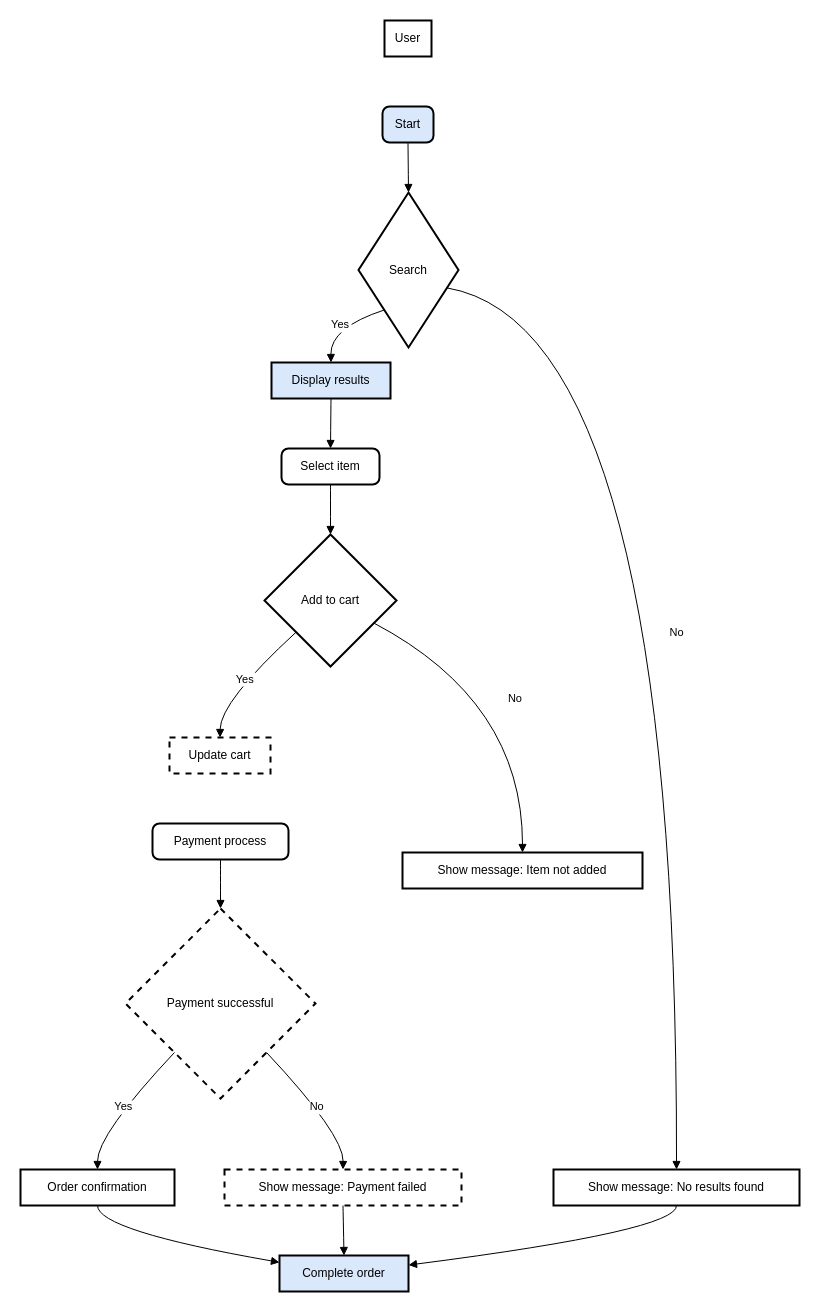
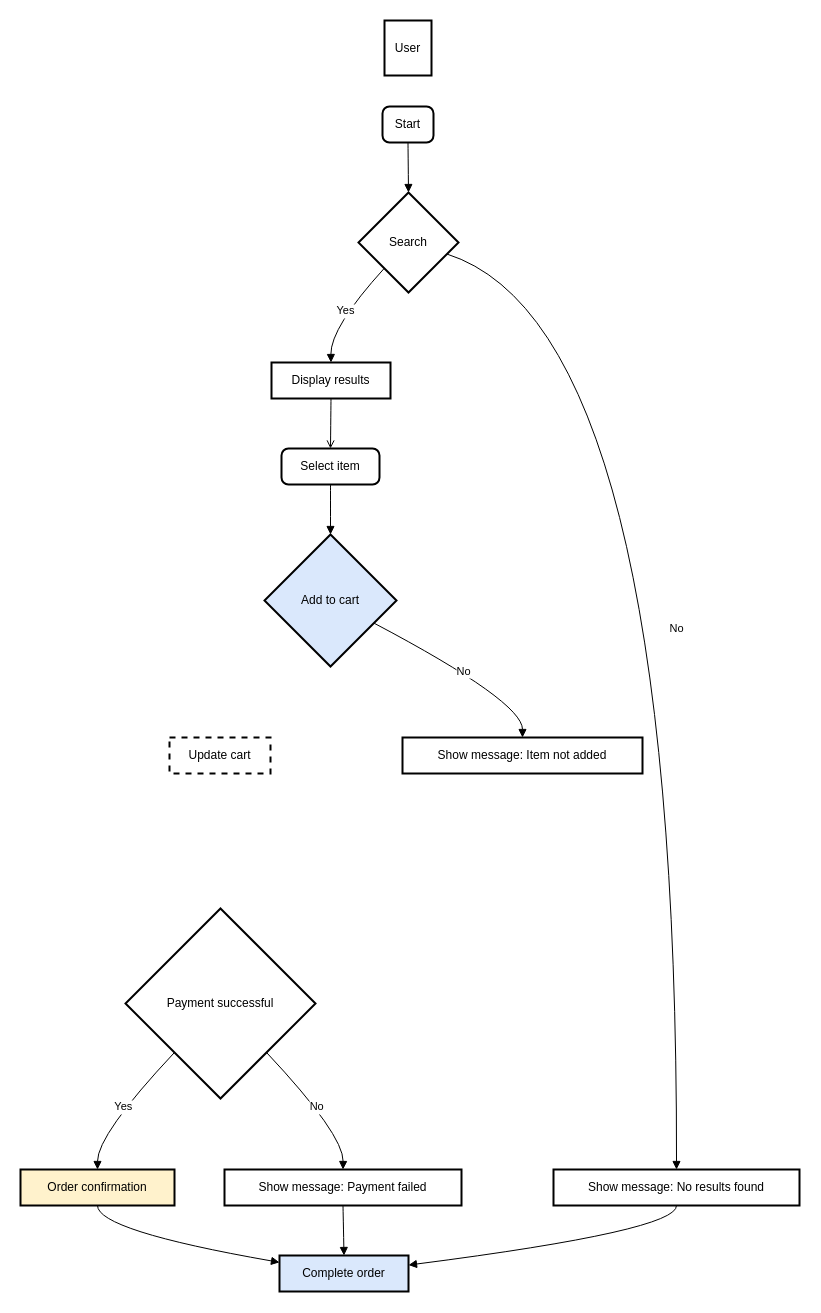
node "User": size 47x36 -> 47x55
node "Start": fillcolor #dae8fc -> #ffffff
node "Search": size 100x155 -> 100x100
node "Display results": fillcolor #dae8fc -> #ffffff
edge "Display results" -> "Select item": arrowhead block -> open
node "Add to cart": fillcolor #ffffff -> #dae8fc
edge "Add to cart" -> "Update cart": removed, label "Yes"
node "Payment process": removed
node "Show message: Item not added": moved (523, 871) -> (523, 756)
edge "Payment process" -> "Payment successful": removed
node "Payment successful": style dashed -> solid
node "Order confirmation": fillcolor #ffffff -> #fff2cc
node "Show message: Payment failed": style dashed -> solid
